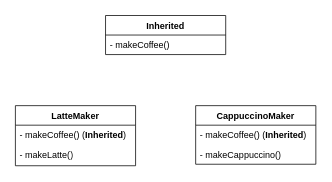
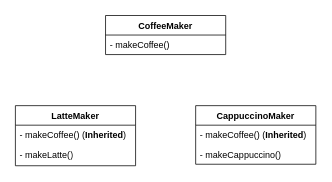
node "Inherited": label "Inherited" -> "CoffeeMaker"
